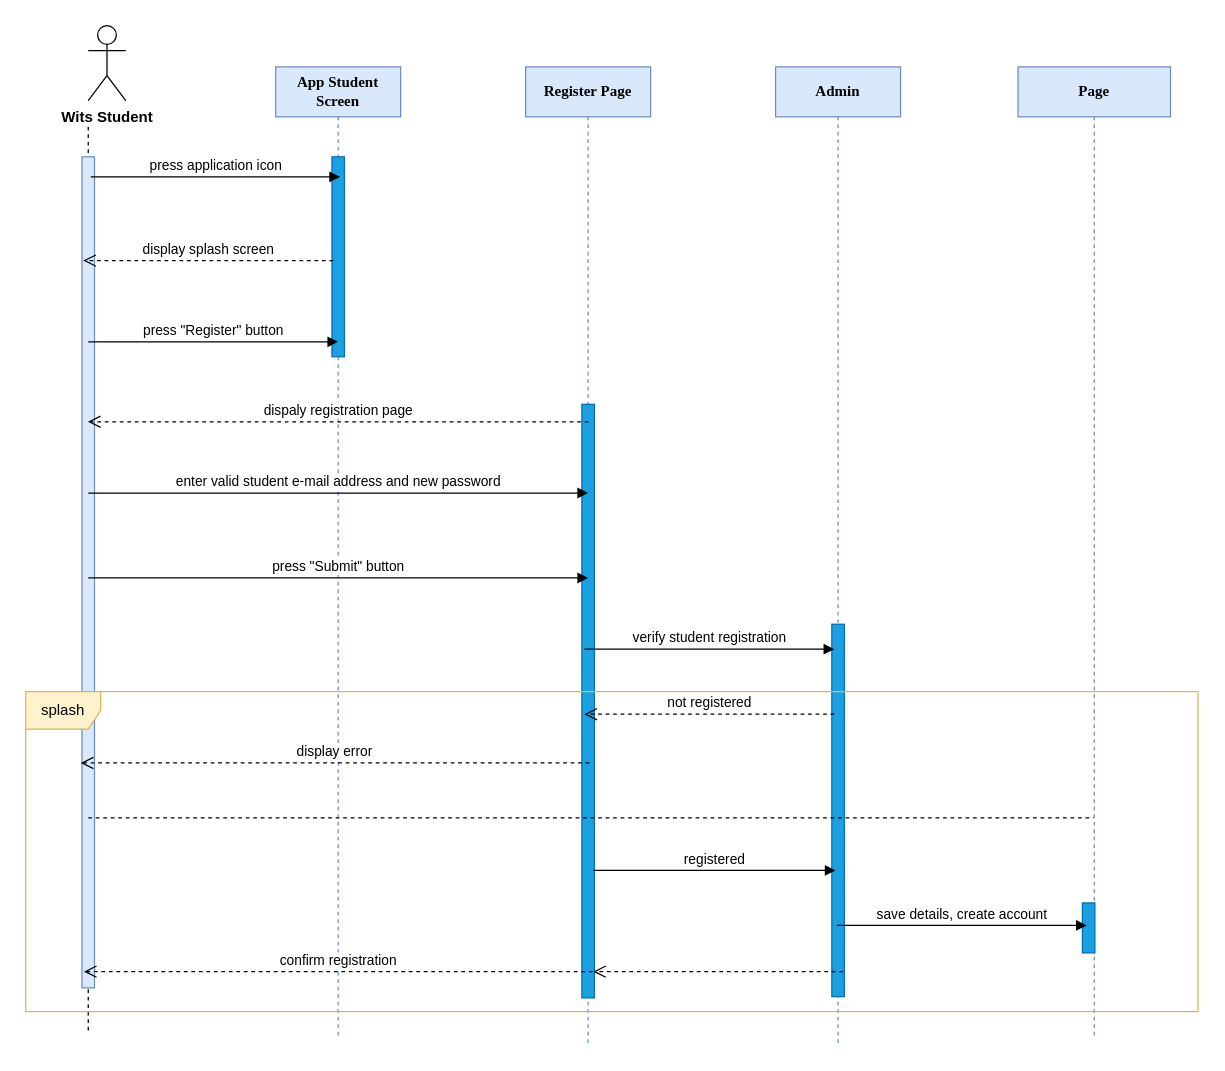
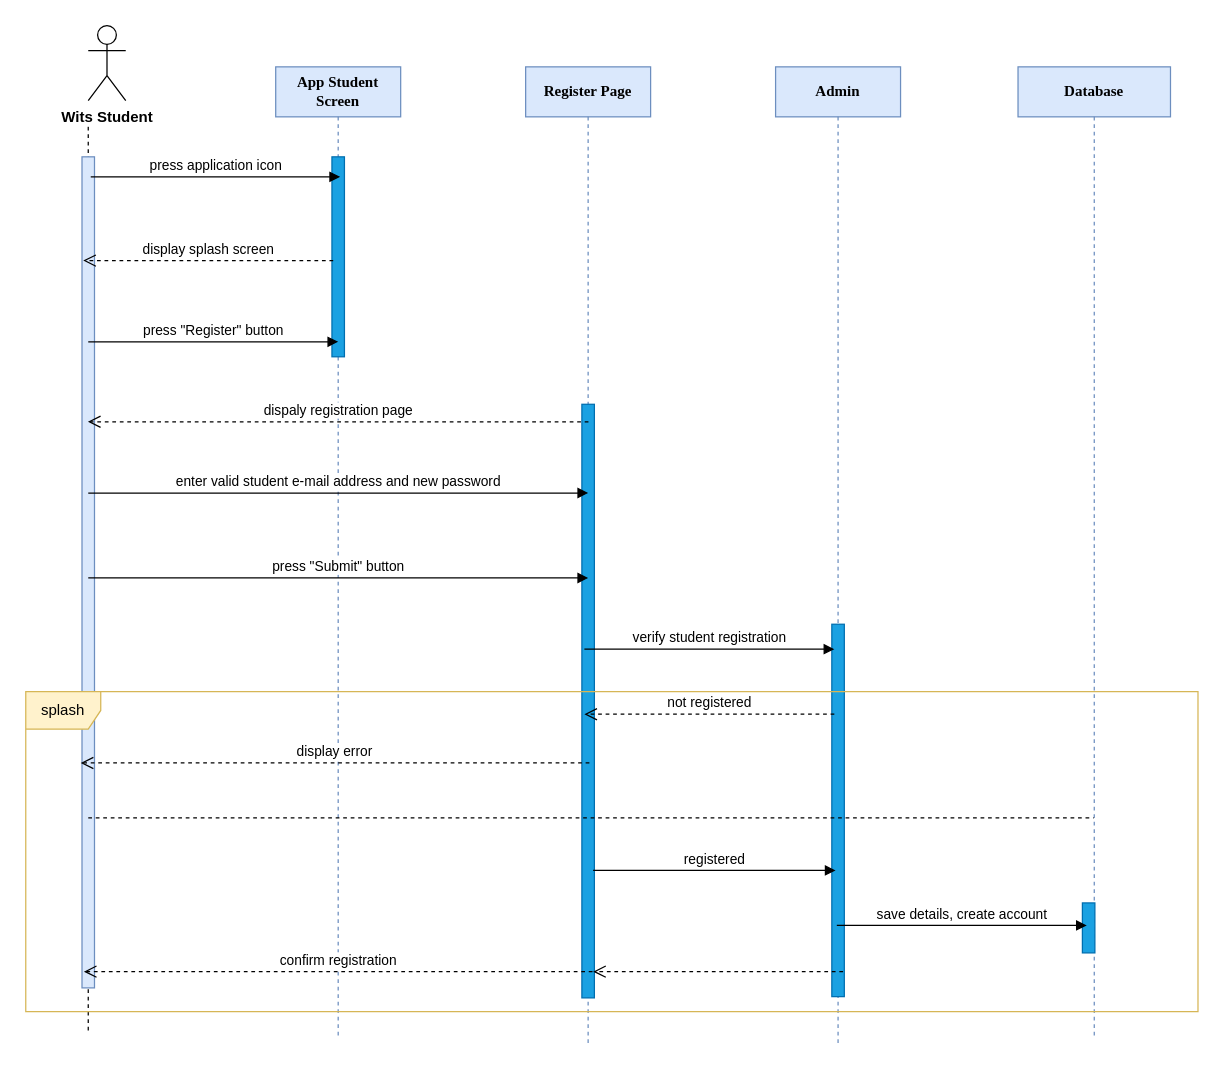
node "Page": label "Page" -> "Database"
